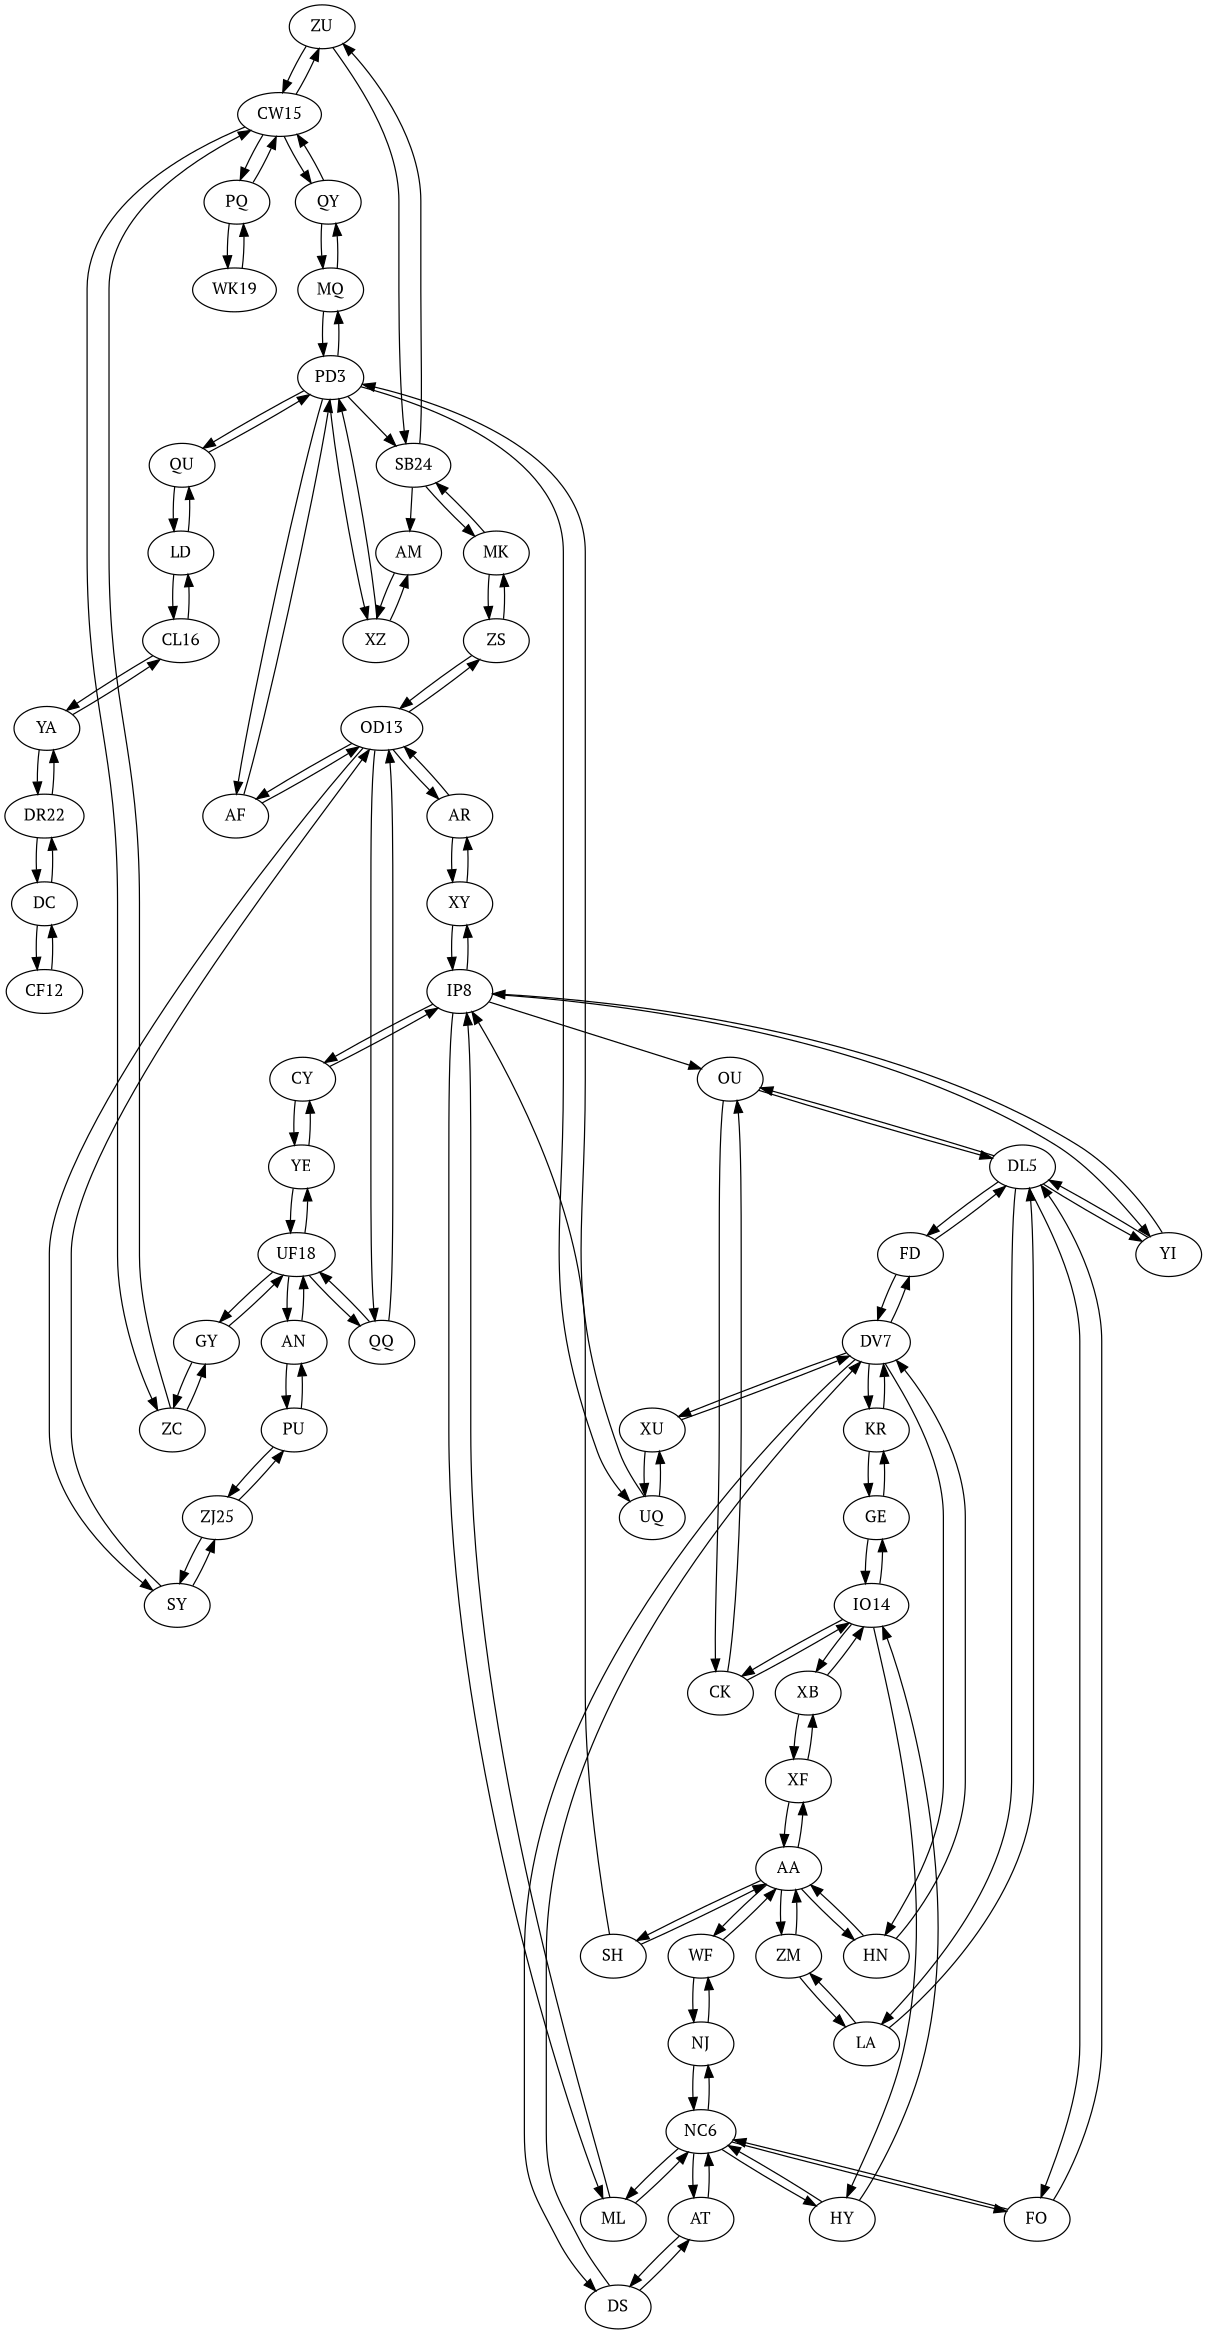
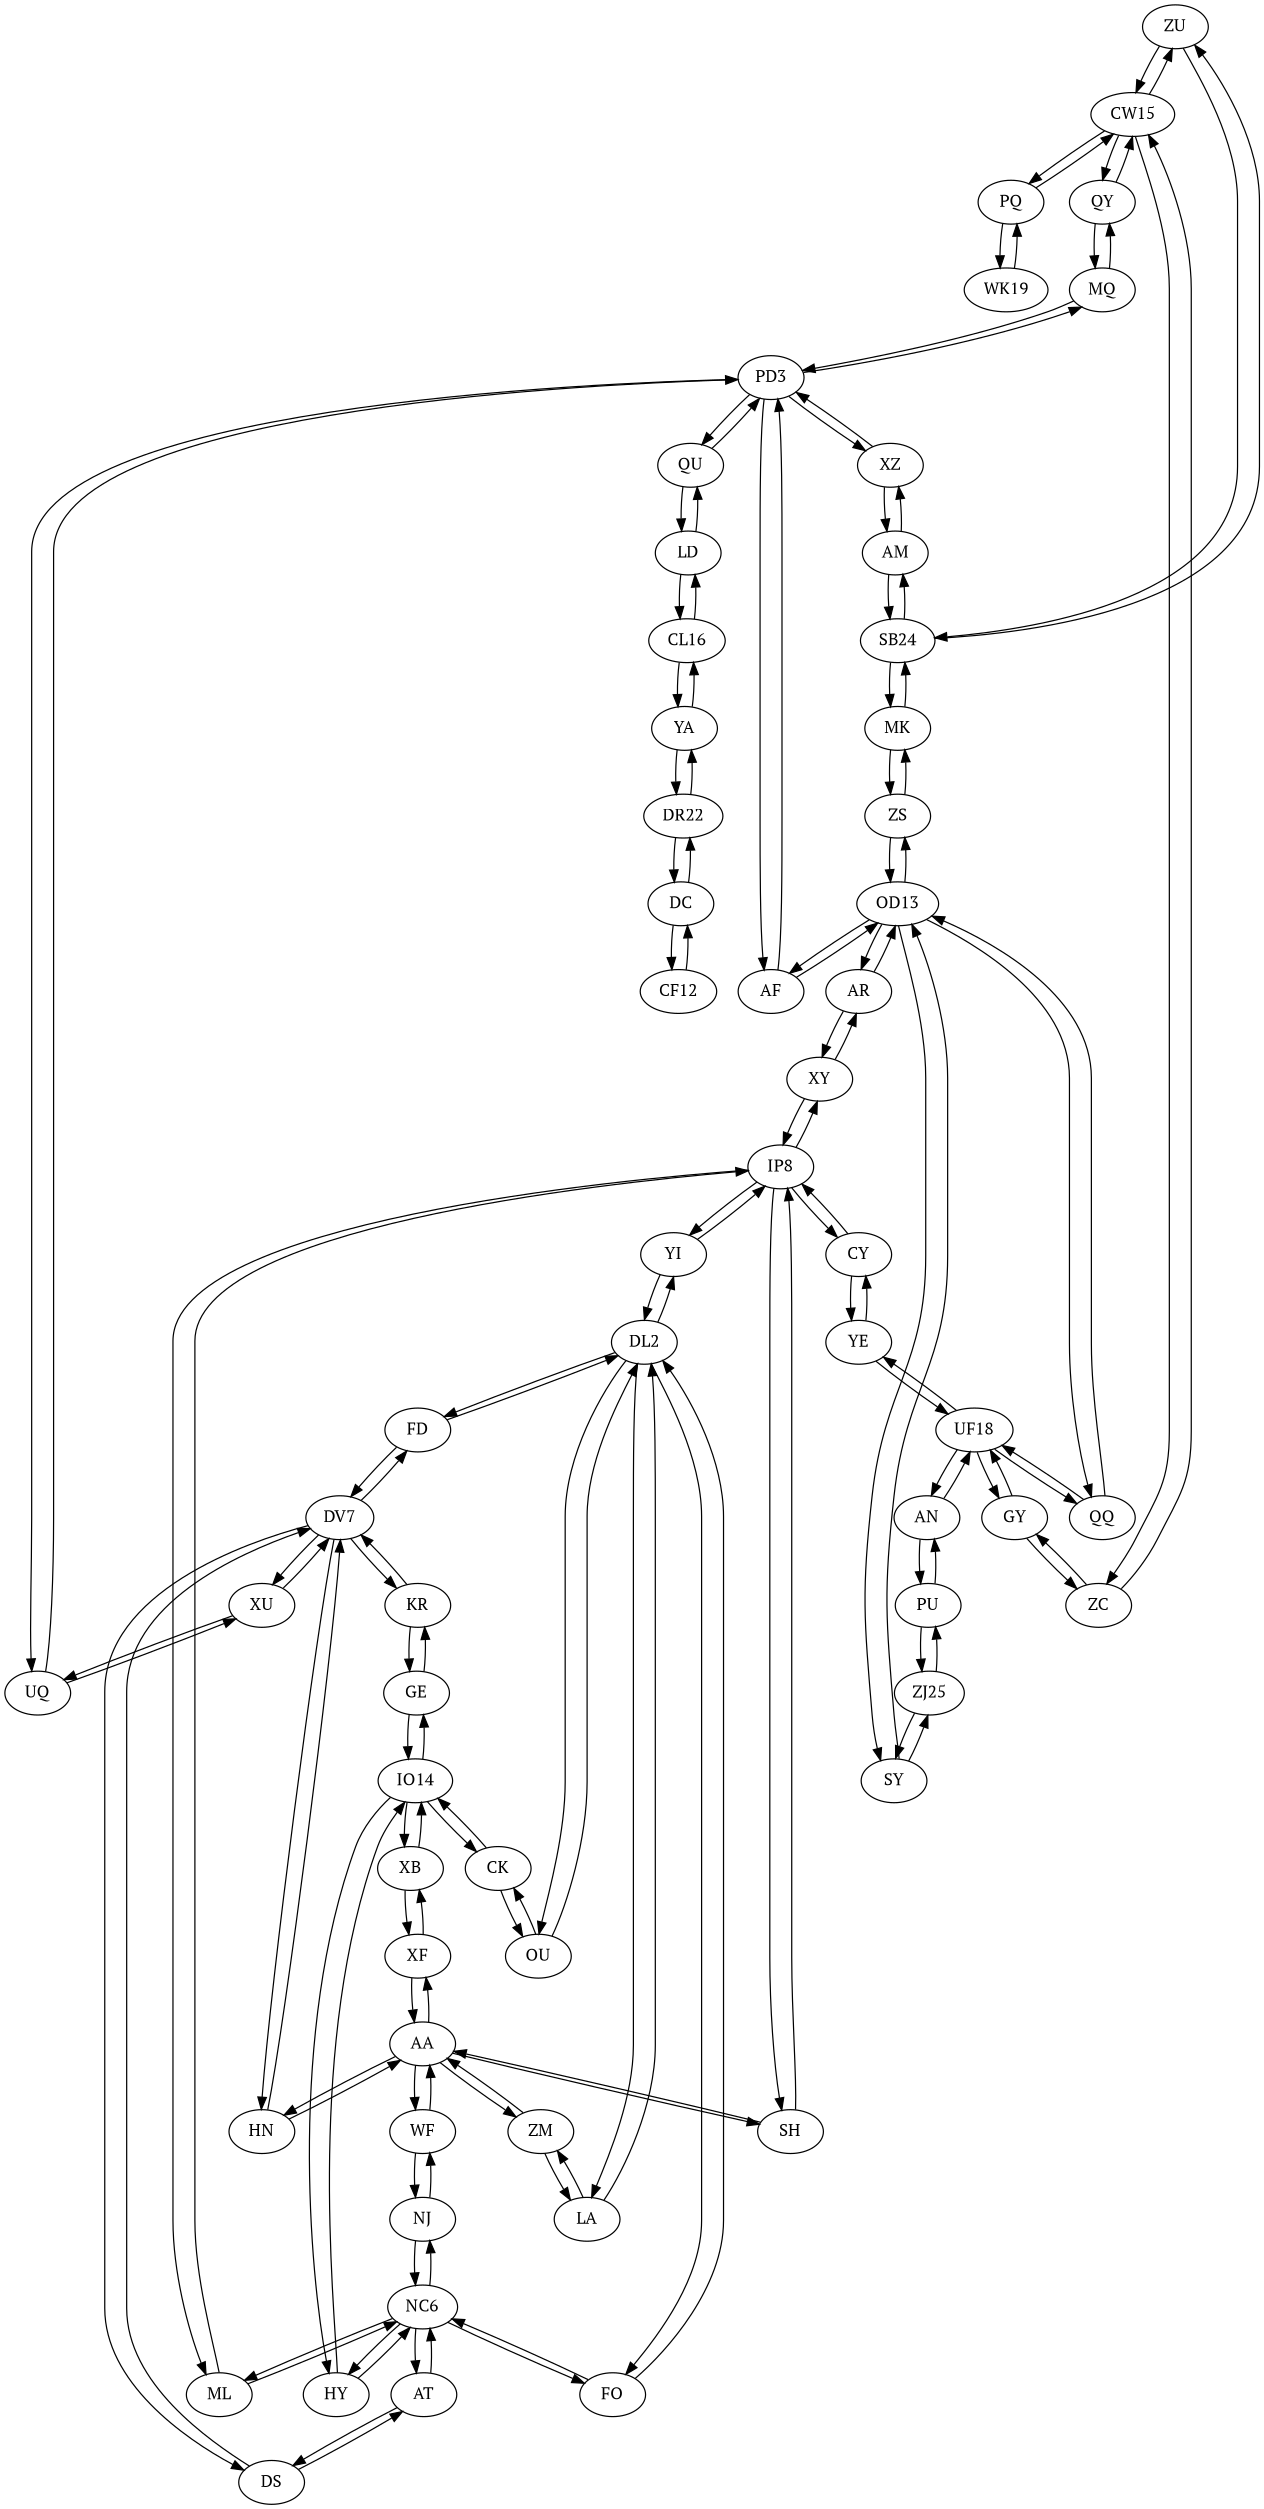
edge "PD3" -> "SB24": now "AM" -> "SB24"
edge "IP8" -> "OU": now "IP8" -> "SH"
node "DL5": label "DL5" -> "DL2"
